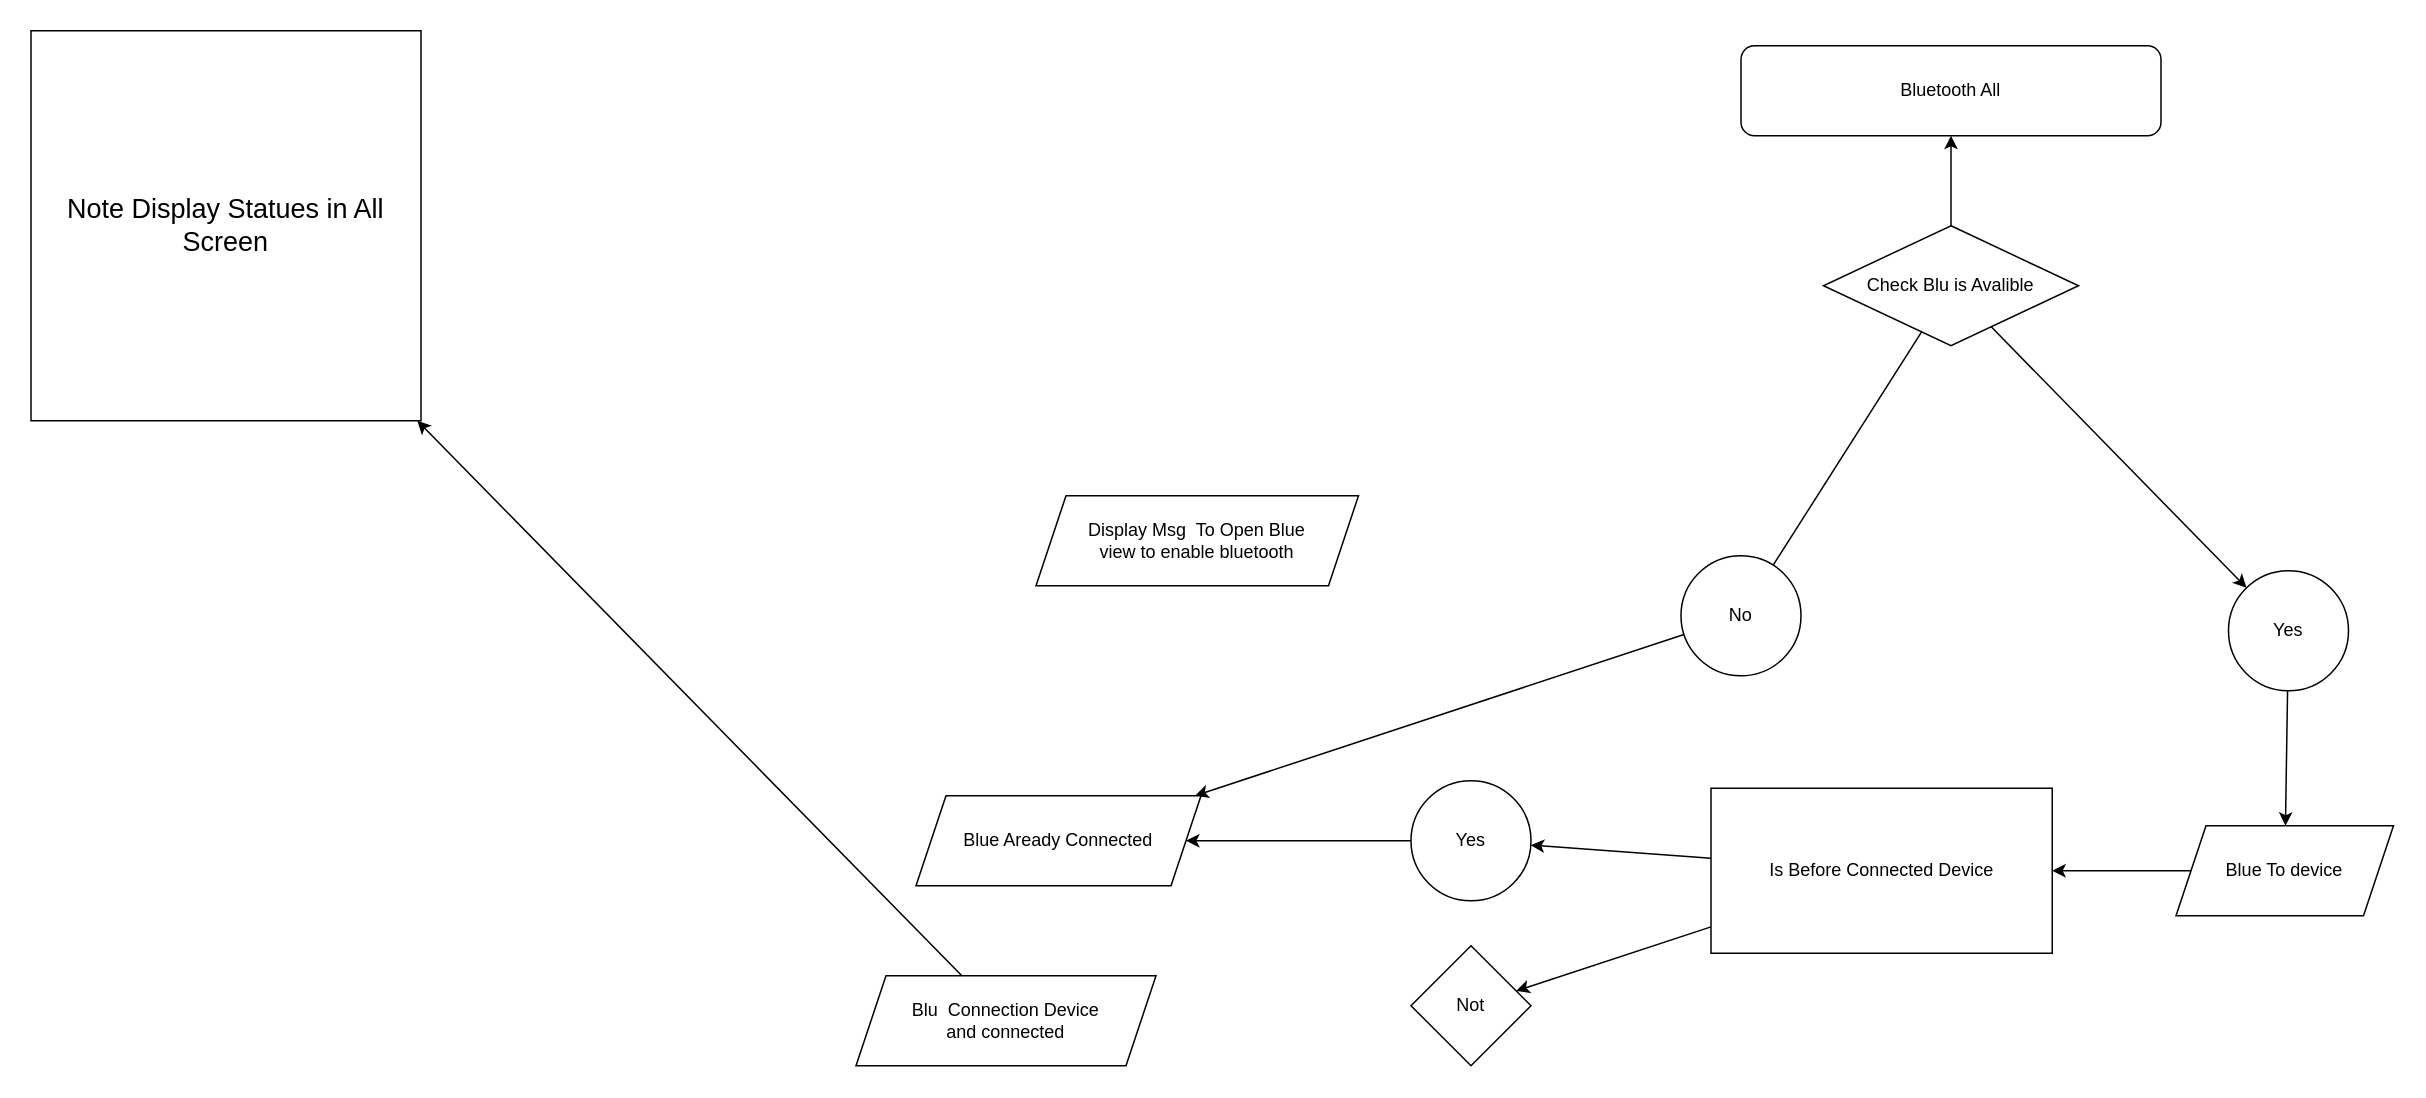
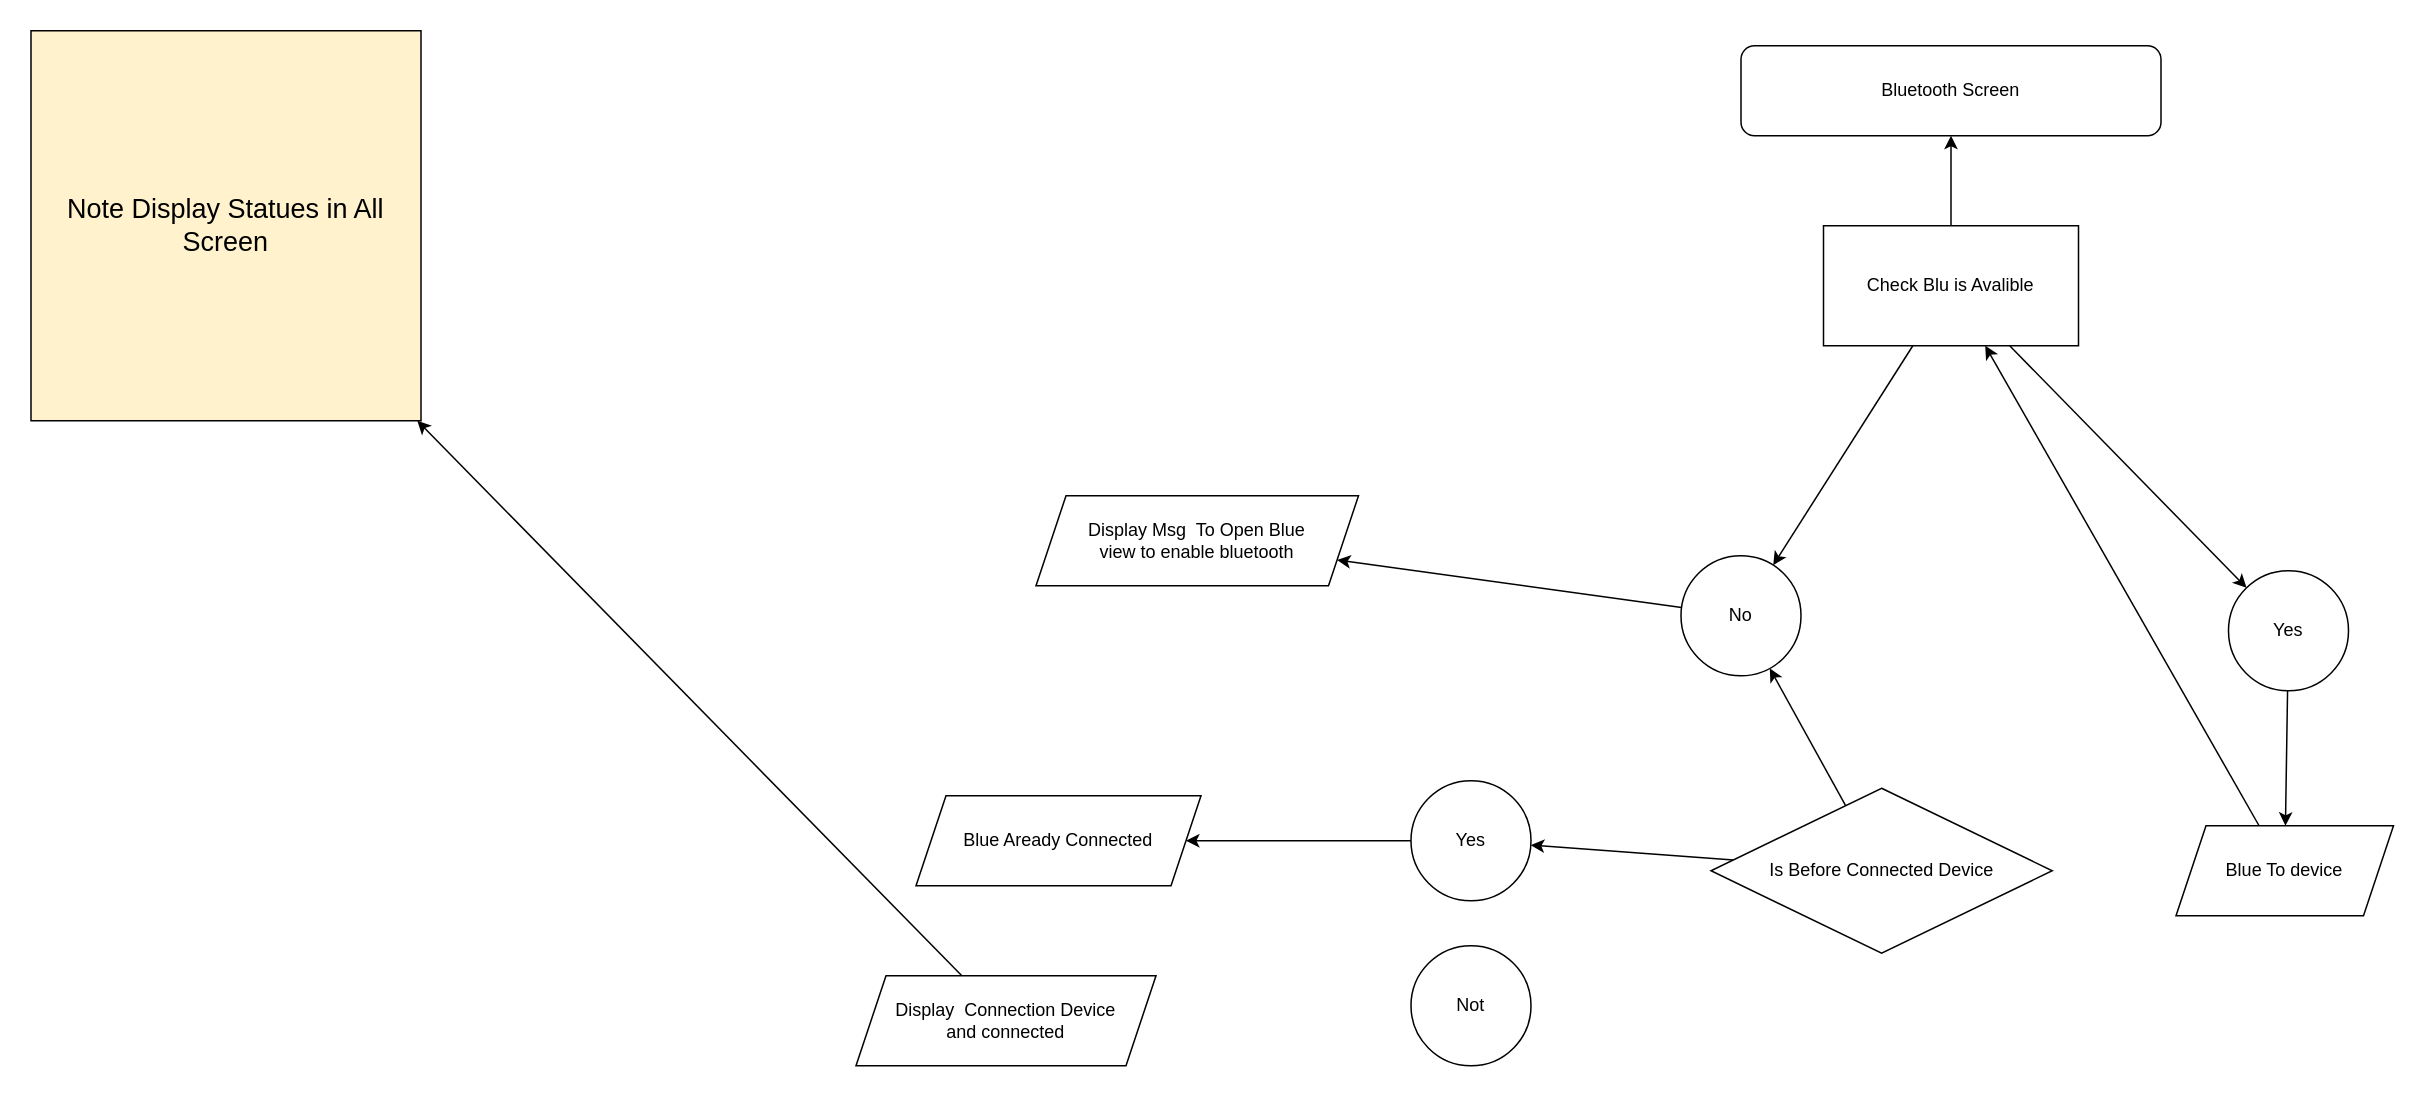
node "Bluetooth All": label "Bluetooth All" -> "Bluetooth Screen"
node "Note Display Statues in All Screen": fillcolor #ffffff -> #fff2cc
node "Check Blu is Avalible": shape diamond -> rectangle
edge "Check Blu is Avalible" -- "No": arrowhead none -> classic
edge "No" -> "Blue Aready Connected": now "No" -> "Display Msg To Open Blue view to enable bluetooth"
node "Is Before Connected Device": shape rectangle -> diamond
edge "Blue To device" -> "Is Before Connected Device": now "Blue To device" -> "Check Blu is Avalible"
edge "Is Before Connected Device" -> "Not": now "Is Before Connected Device" -> "No"
node "Not": shape diamond -> ellipse
node "Blu Connection Device and connected": label "Blu Connection Device and connected" -> "Display Connection Device and connected"
